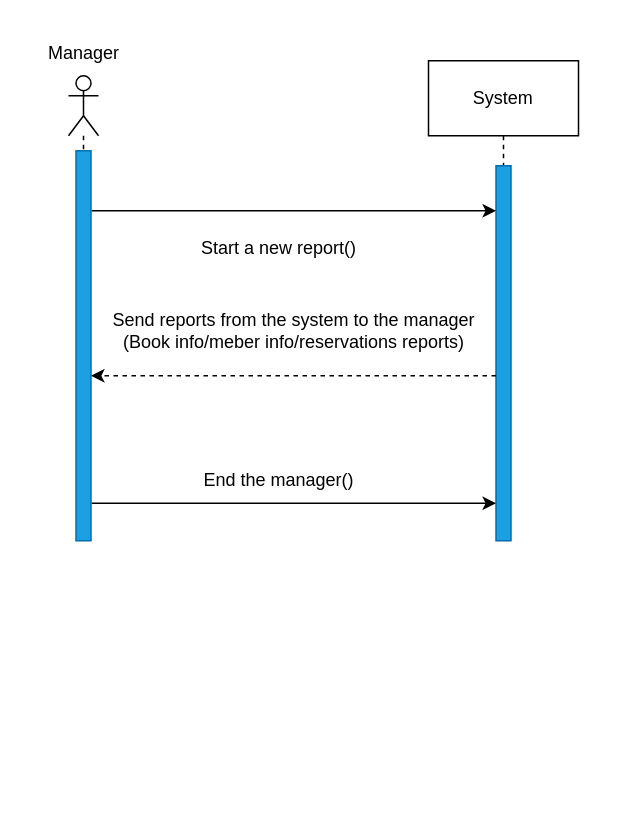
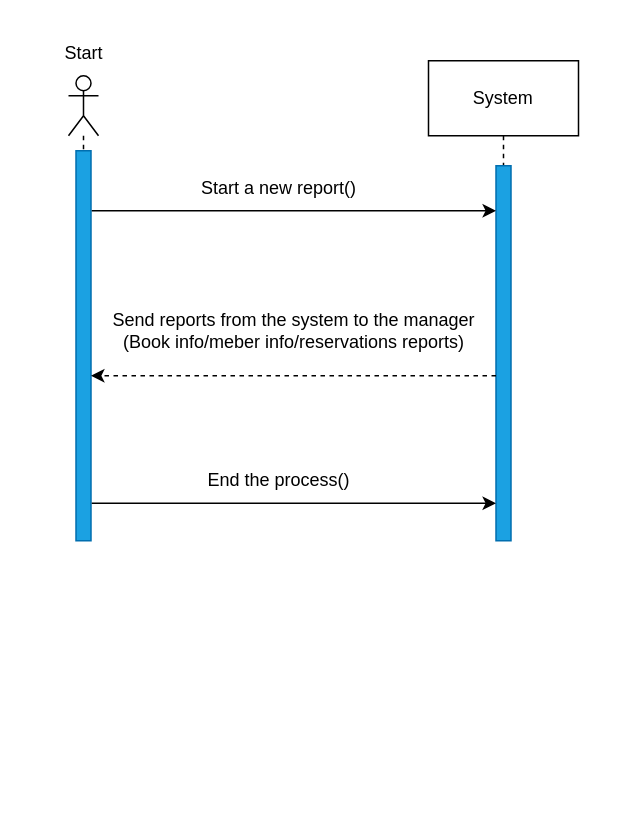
node "Manager": label "Manager" -> "Start"
node "Start a new report()": moved (278, 248) -> (278, 188)
node "End the manager()": label "End the manager()" -> "End the process()"
